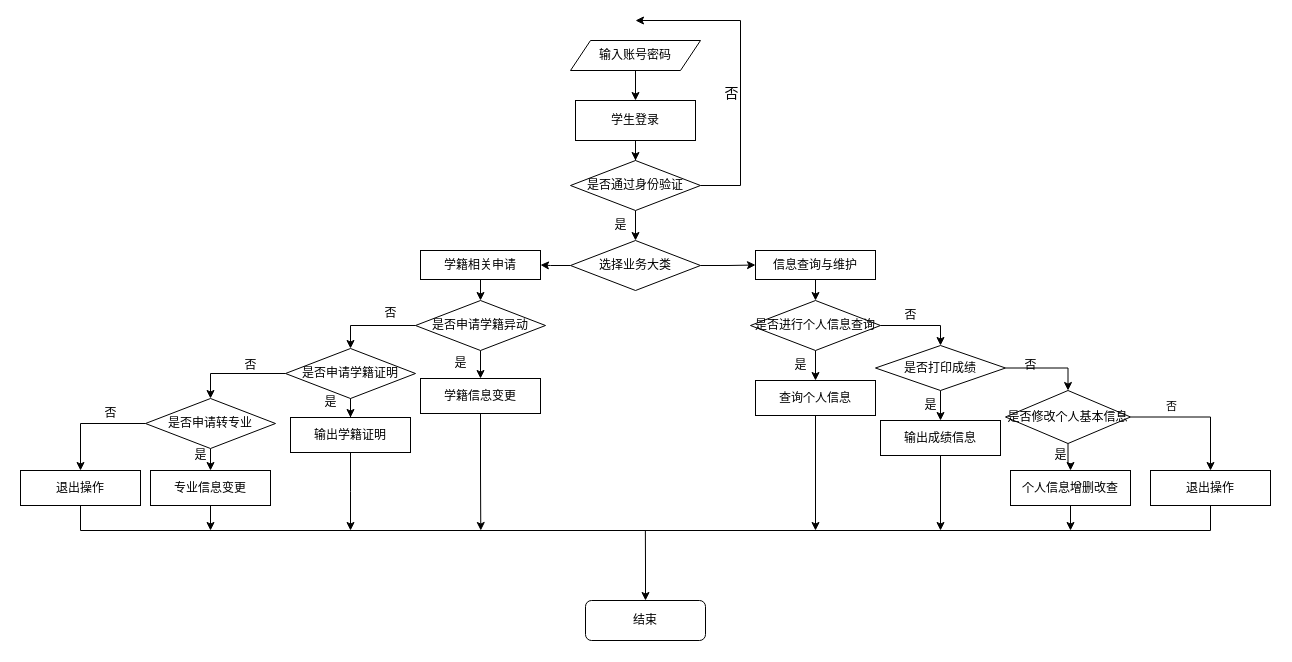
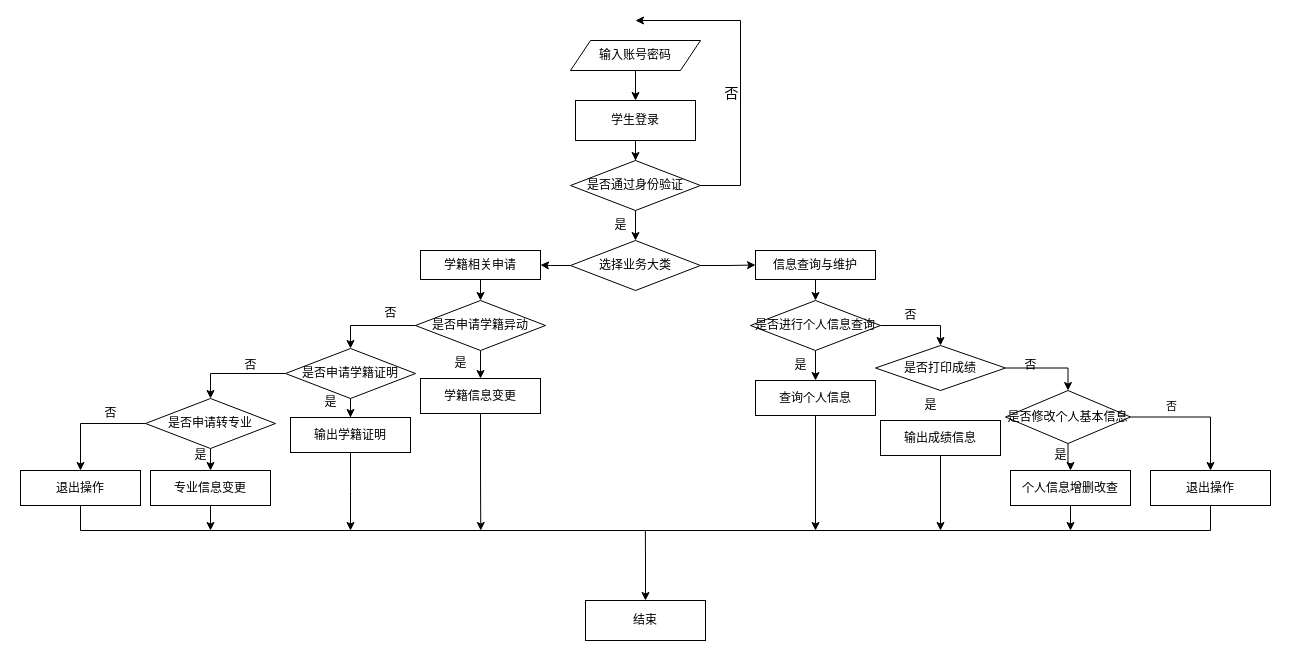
edge "是否打印成绩" -> "输出成绩信息": removed
node "结束": shape rounded rectangle -> rectangle
